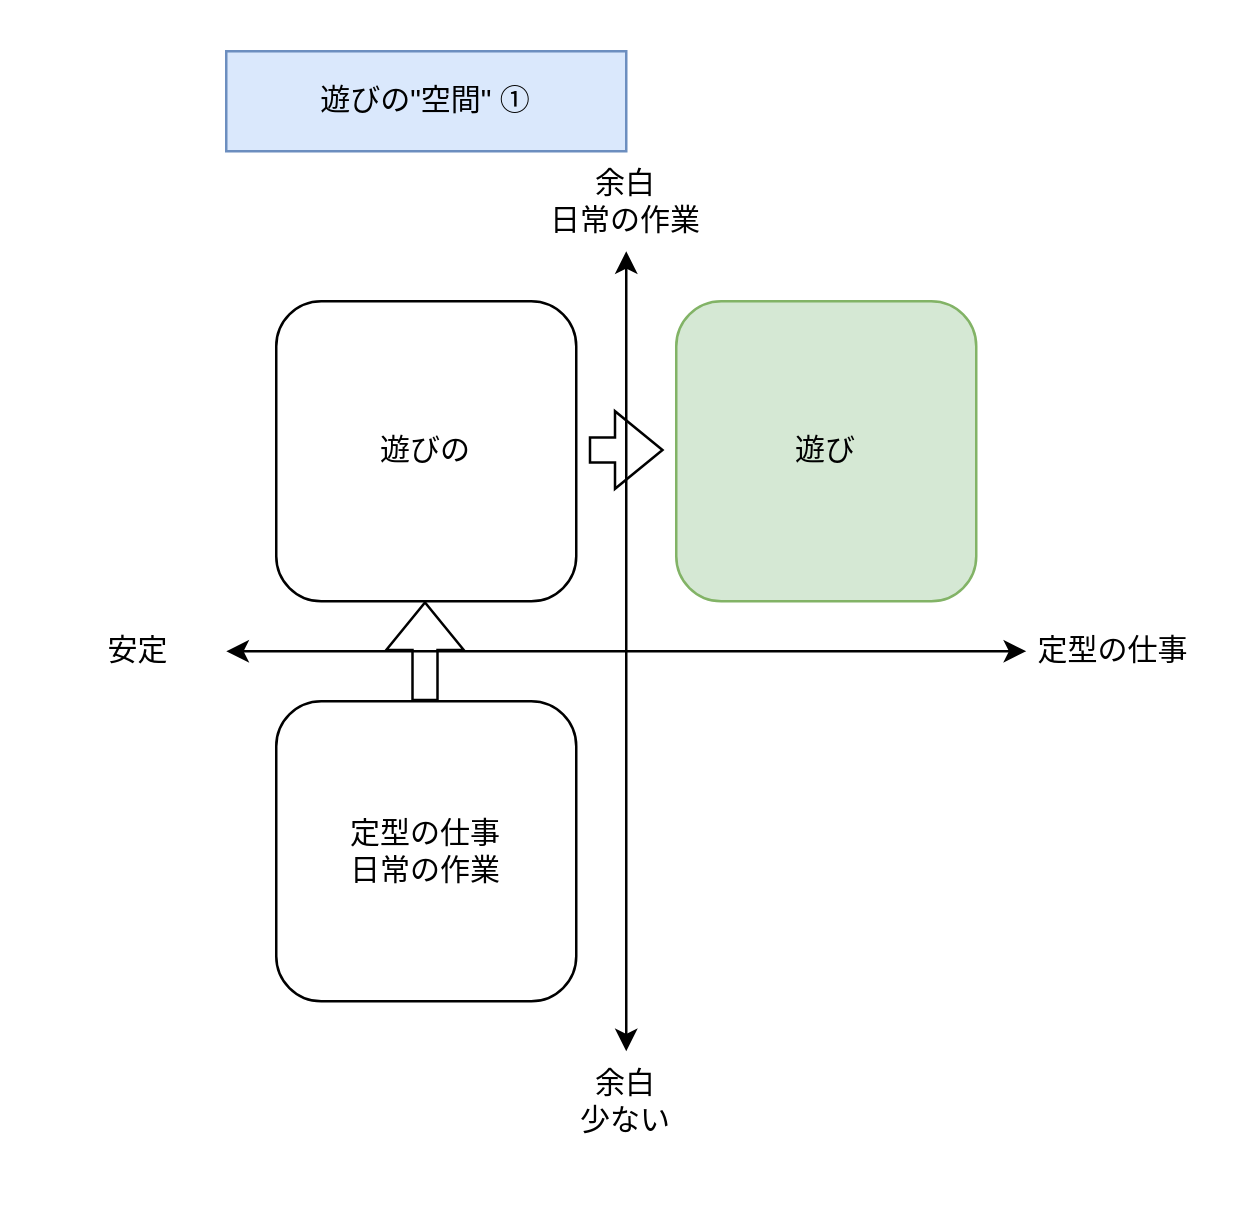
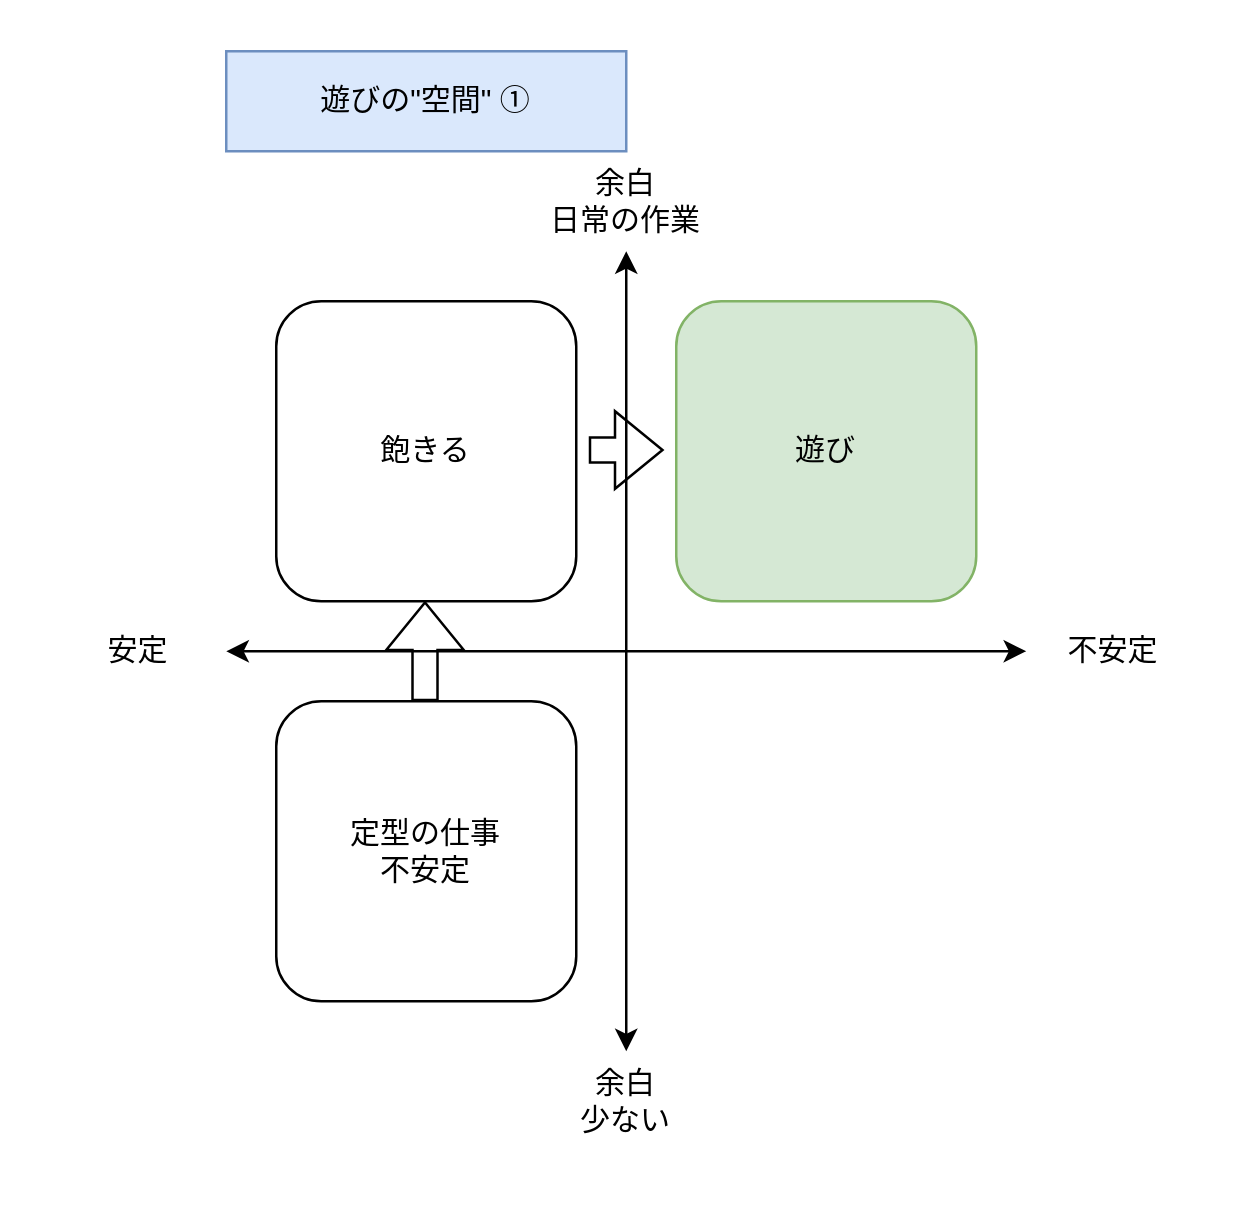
node "遊びの": label "遊びの" -> "飽きる"
node "定型の仕事": label "定型の仕事" -> "不安定"
node "定型の仕事 日常の作業": label "定型の仕事 日常の作業" -> "定型の仕事 不安定"
